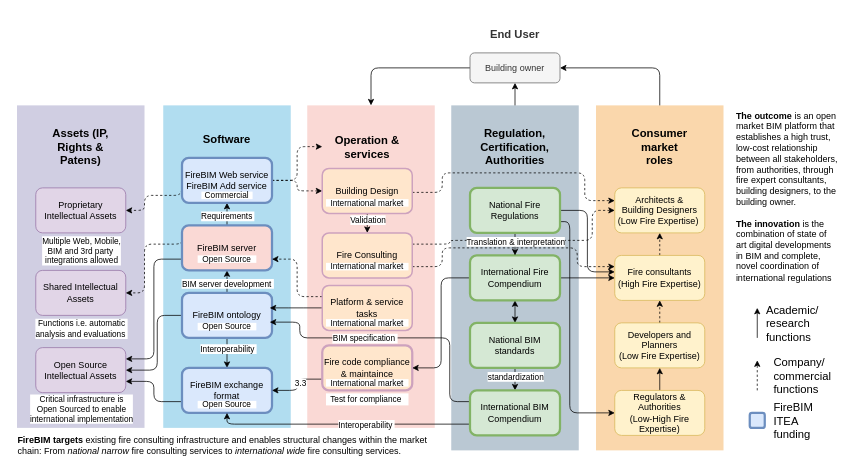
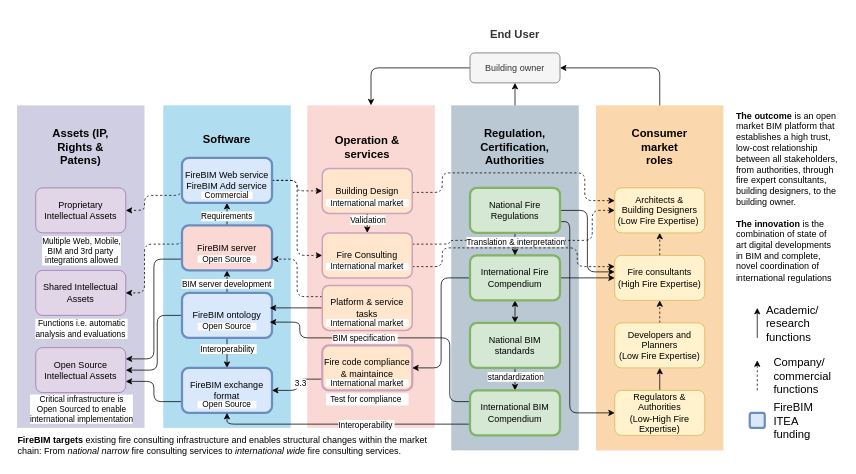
edge "FireBIM Web service FireBIM Add service" -> "Operation & services": now "FireBIM Web service FireBIM Add service" -> "Fire Consulting"
